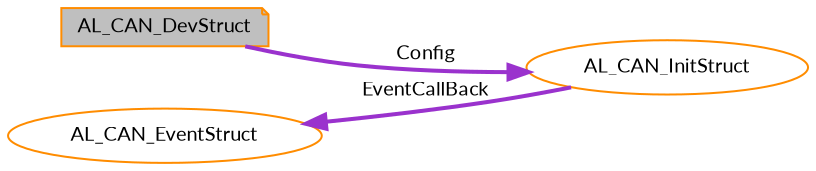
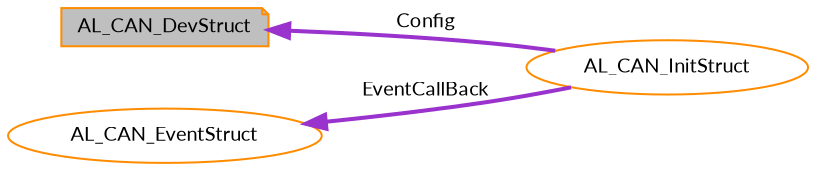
edge "AL_CAN_DevStruct" -> "AL_CAN_InitStruct": reversed
